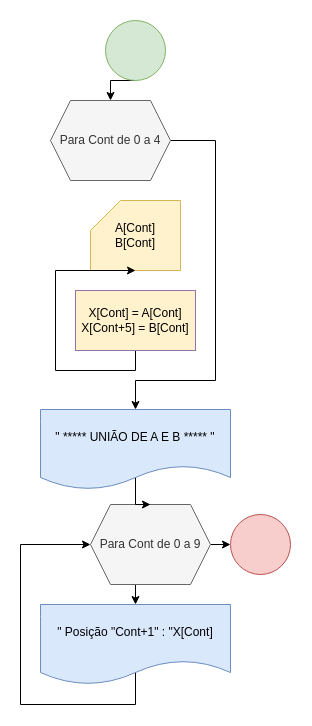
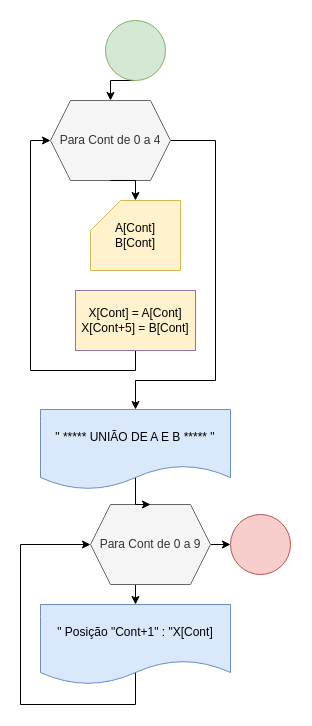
edge "Para Cont de 0 a 4" -> "A[Cont] B[Cont]": added
edge "X[Cont] = A[Cont] X[Cont+5] = B[Cont]" -> "A[Cont] B[Cont]": now "X[Cont] = A[Cont] X[Cont+5] = B[Cont]" -> "Para Cont de 0 a 4"
